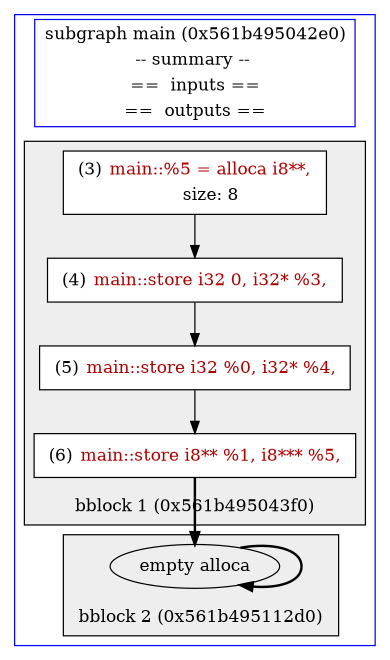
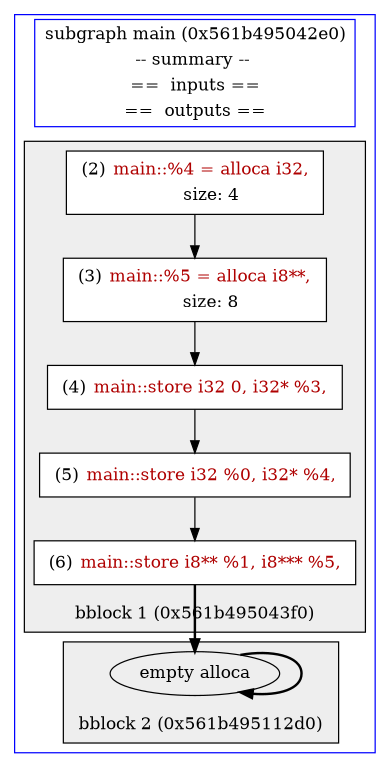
node "(2)": added
